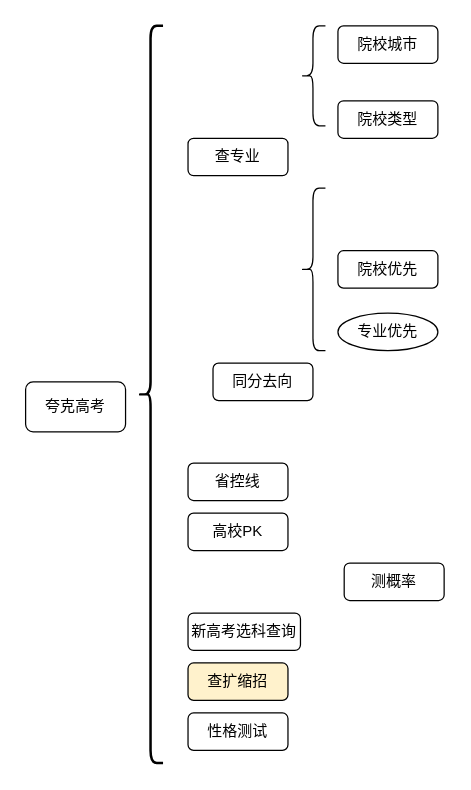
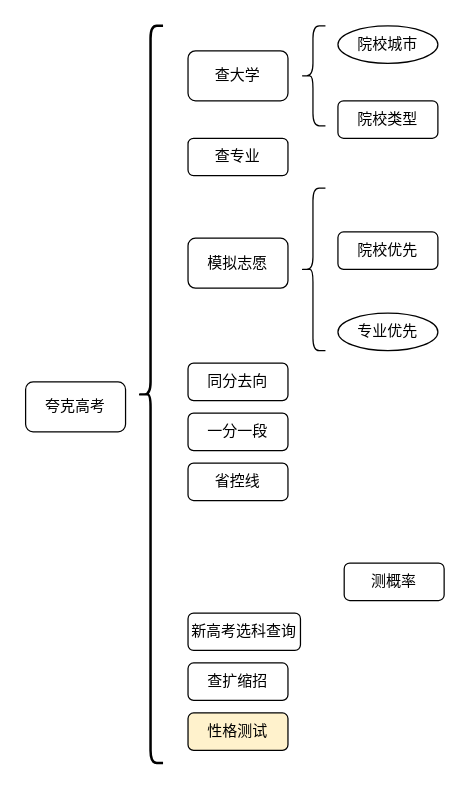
node "院校城市": shape rounded rectangle -> ellipse
node "查大学": added
node "模拟志愿": added
node "院校优先": moved (388, 269) -> (388, 251)
node "同分去向": moved (263, 382) -> (238, 382)
node "一分一段": added
node "高校PK": removed
node "查扩缩招": fillcolor #fff2cc -> #ffffff
node "性格测试": fillcolor #ffffff -> #fff2cc
